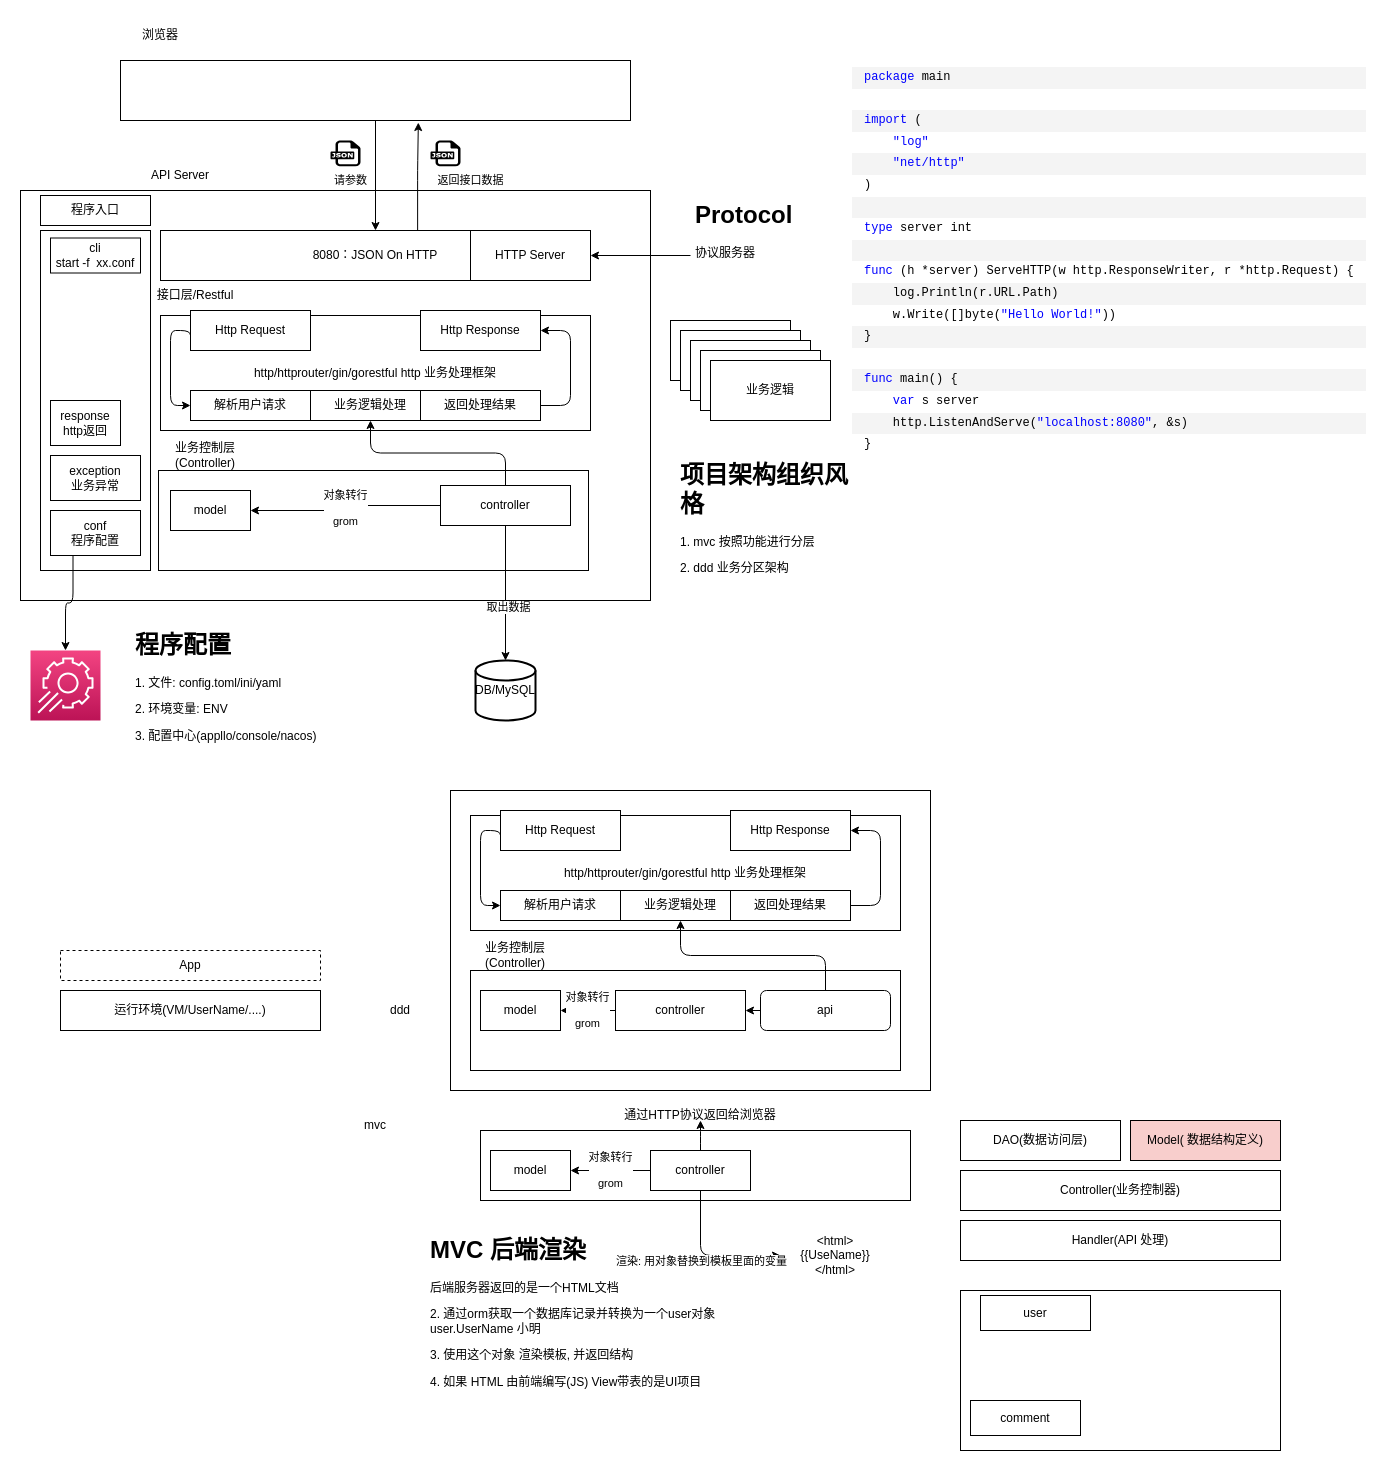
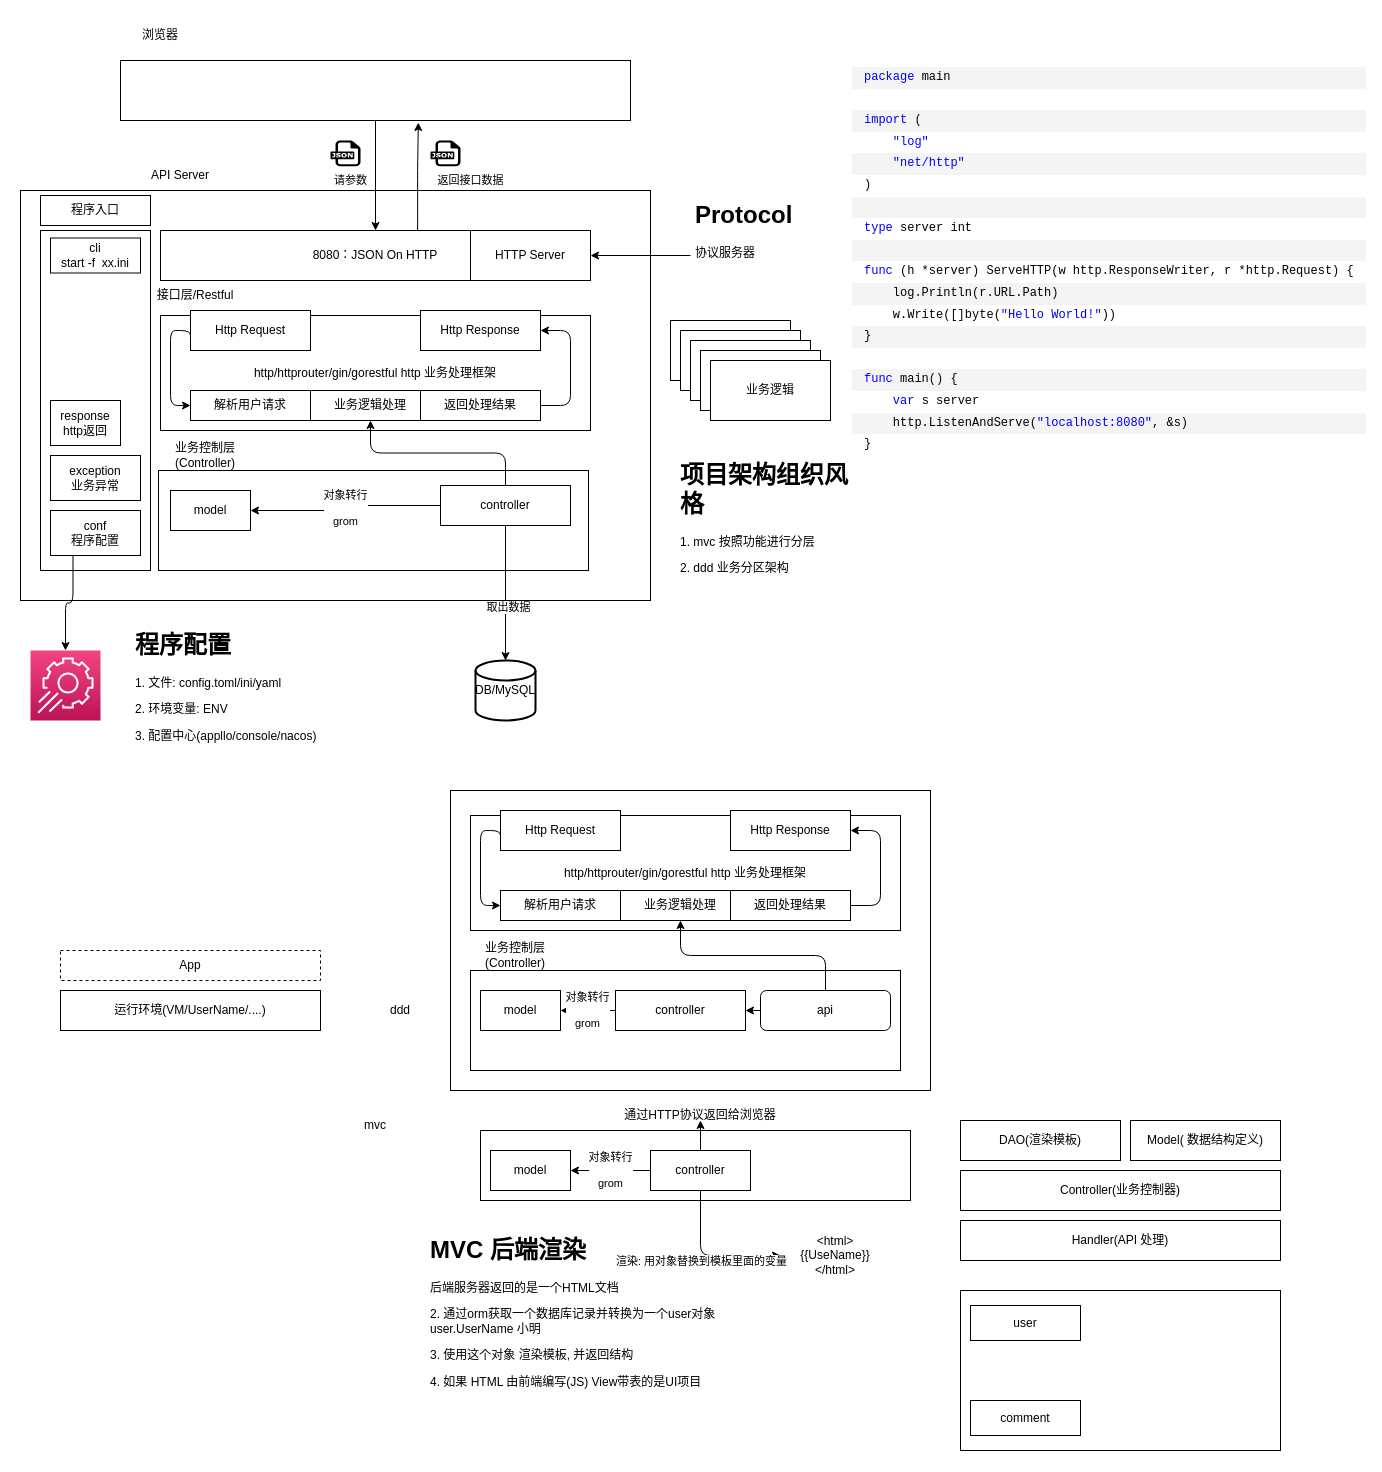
node "cli start -f xx.conf": label "cli start -f xx.conf" -> "cli start -f xx.ini"
node "DAO(数据访问层)": label "DAO(数据访问层)" -> "DAO(渲染模板)"
node "Model( 数据结构定义)": fillcolor #f8cecc -> #ffffff
node "user": moved (1036, 1313) -> (1026, 1323)
